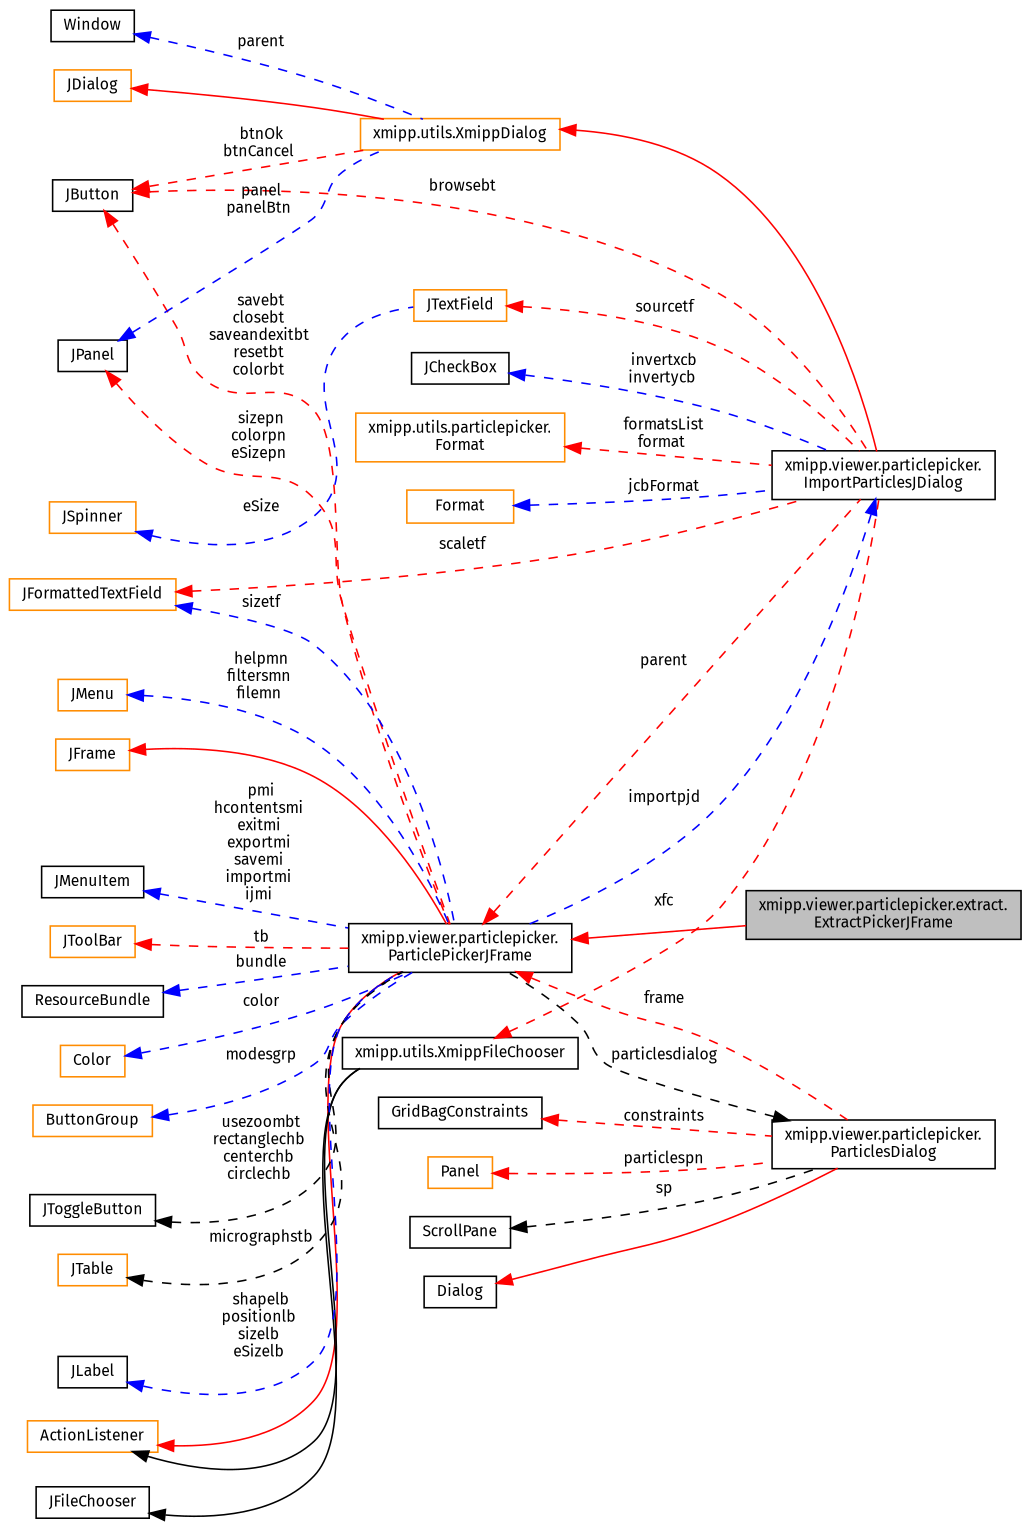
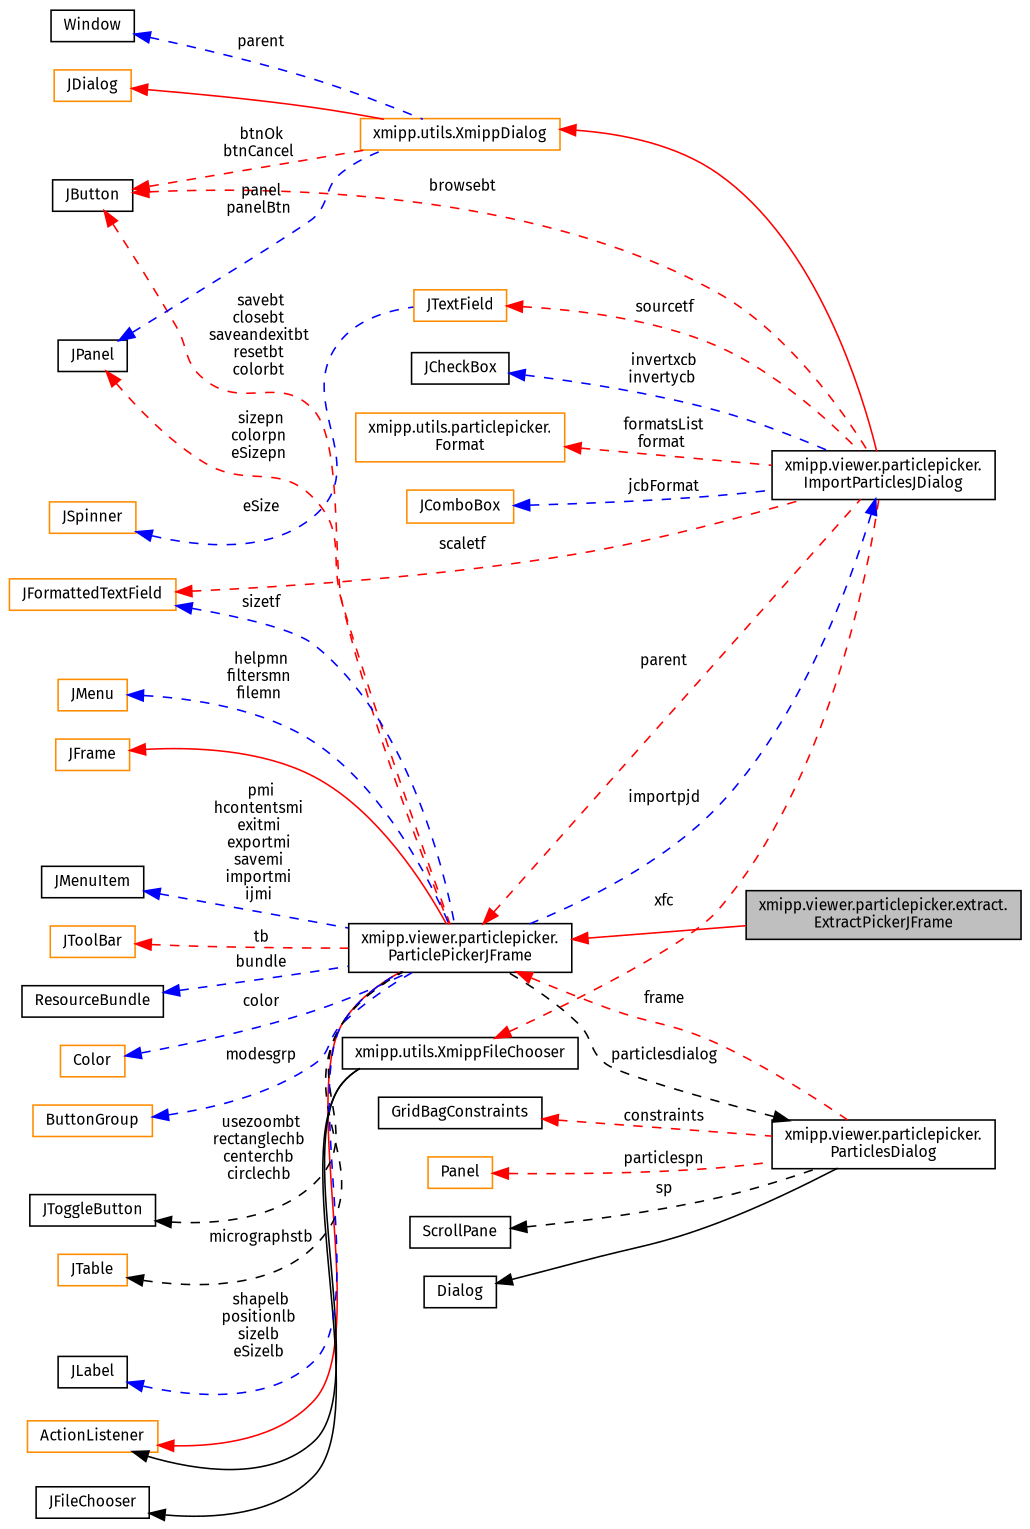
node "Format": label "Format" -> "JComboBox"
edge "xmipp.viewer.particlepicker. ParticlesDialog" -> "Dialog": color red -> black
